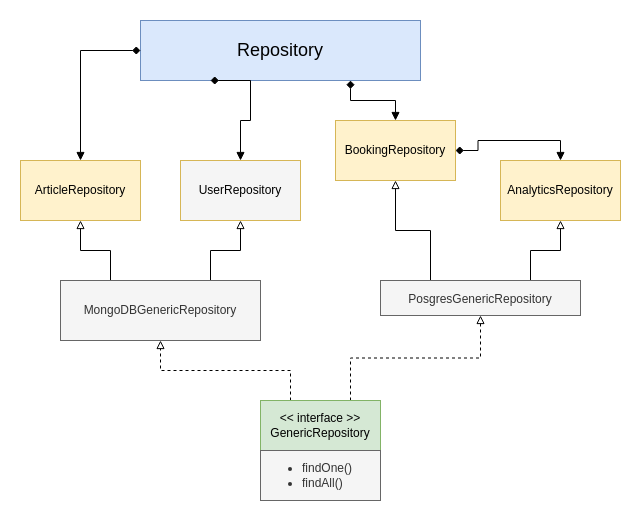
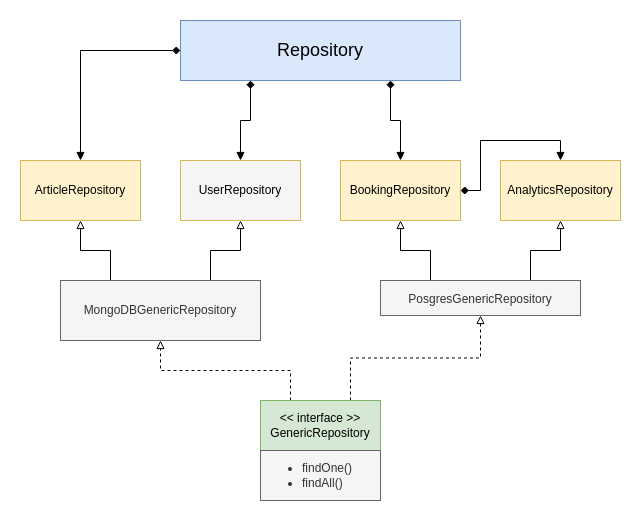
node "Repository": moved (281, 51) -> (321, 51)
node "BookingRepository": moved (396, 151) -> (401, 191)
